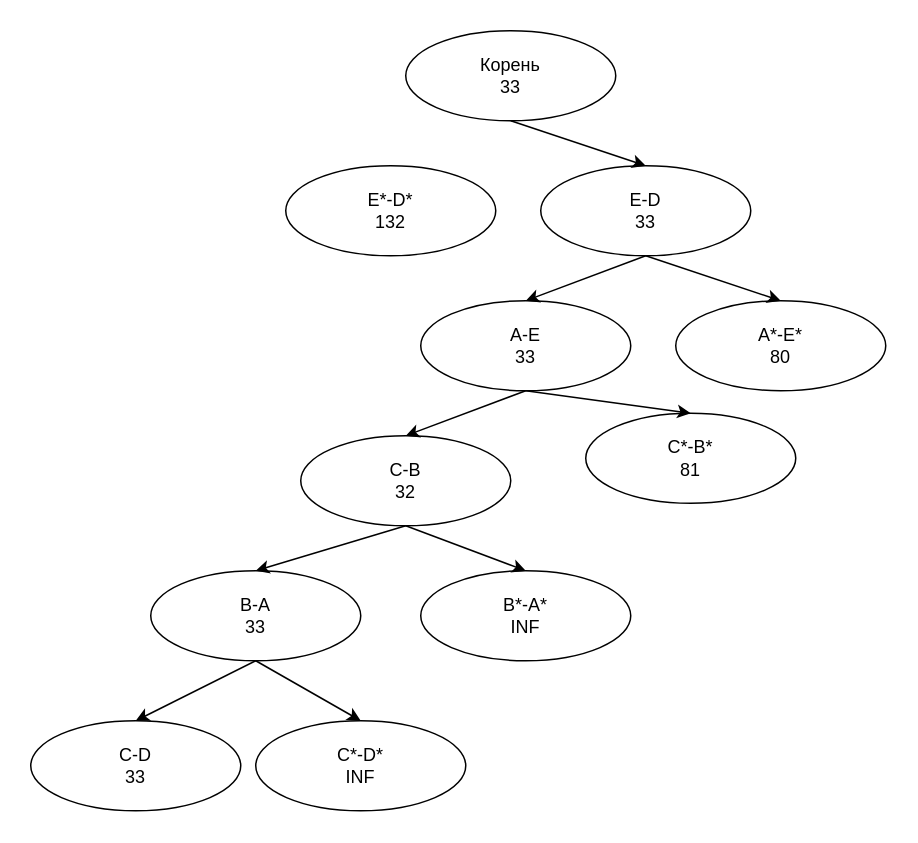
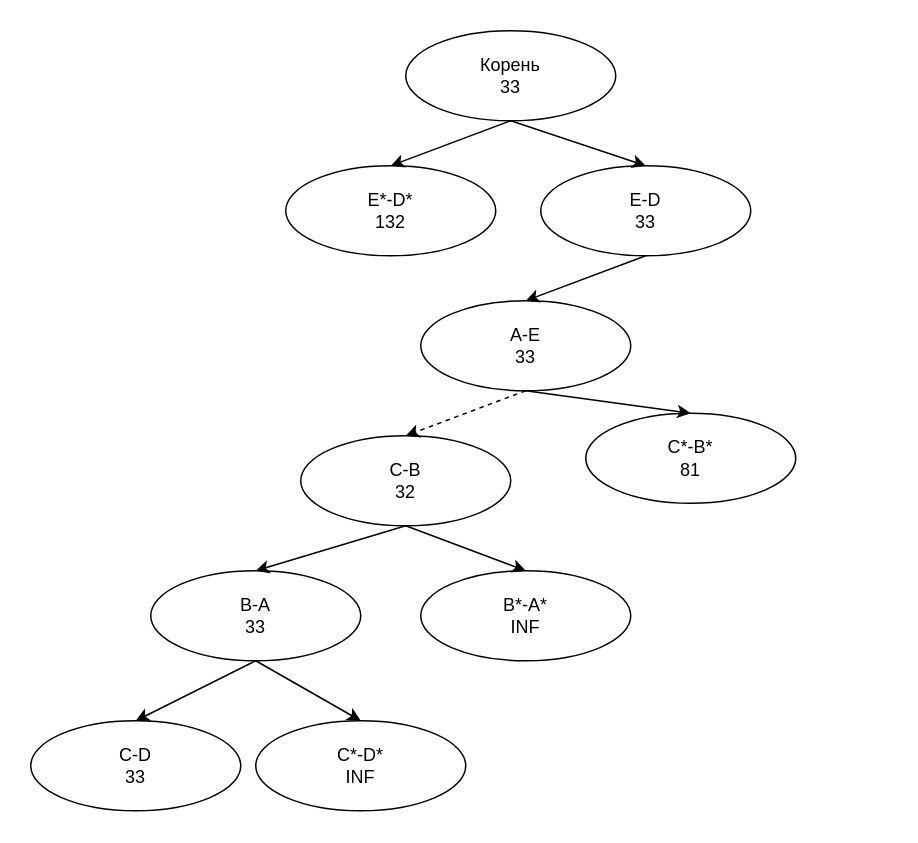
edge "Корень 33" -> "E*-D* 132": added
edge "E-D 33" -> "A*-E* 80": removed
node "A*-E* 80": removed
edge "A-E 33" -> "C-B 32": style solid -> dashed
